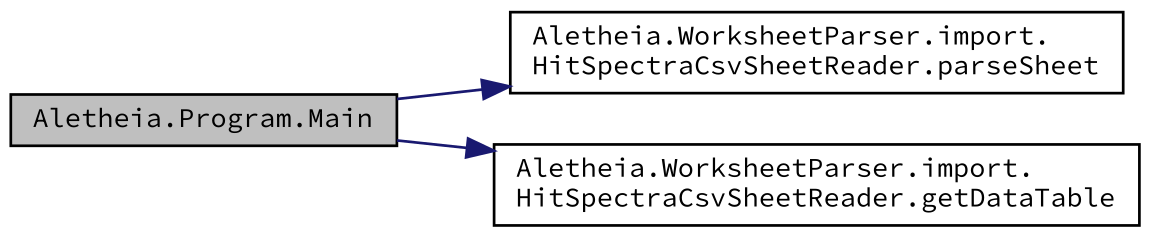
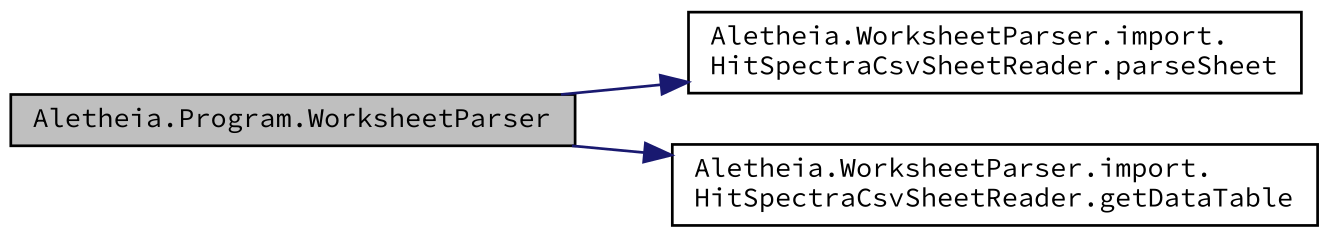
node "Aletheia.Program.Main": label "Aletheia.Program.Main" -> "Aletheia.Program.WorksheetParser"
